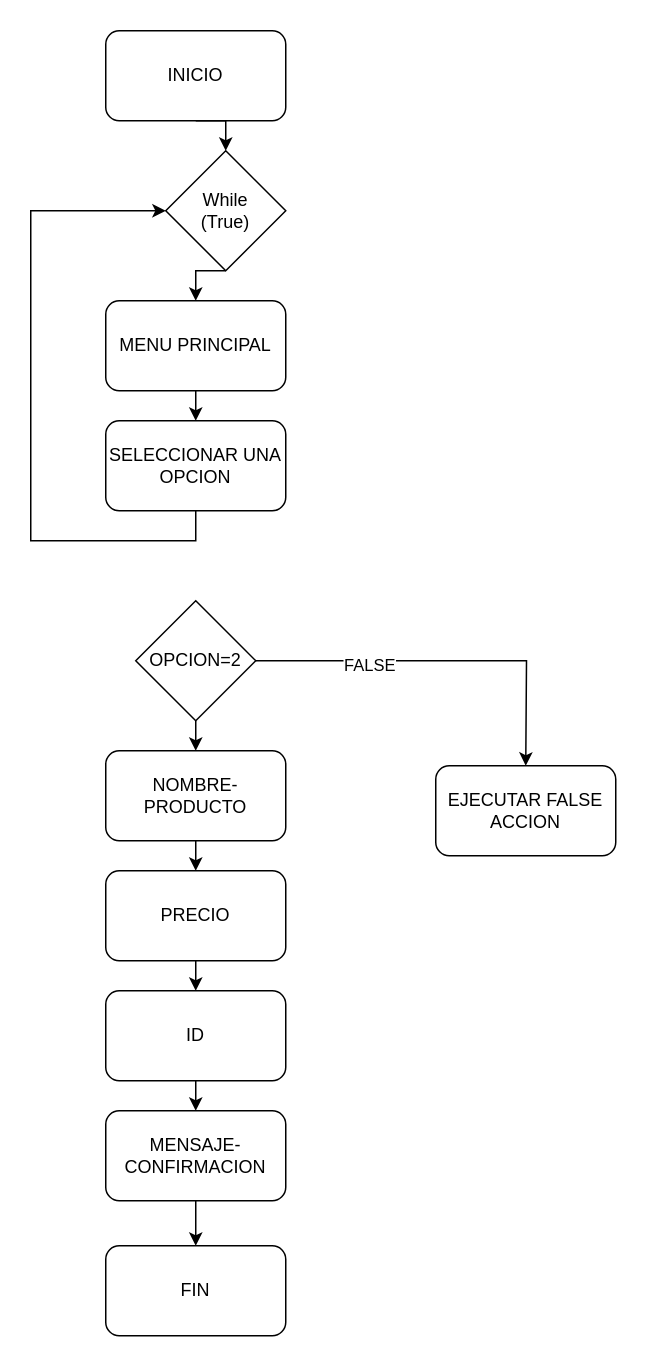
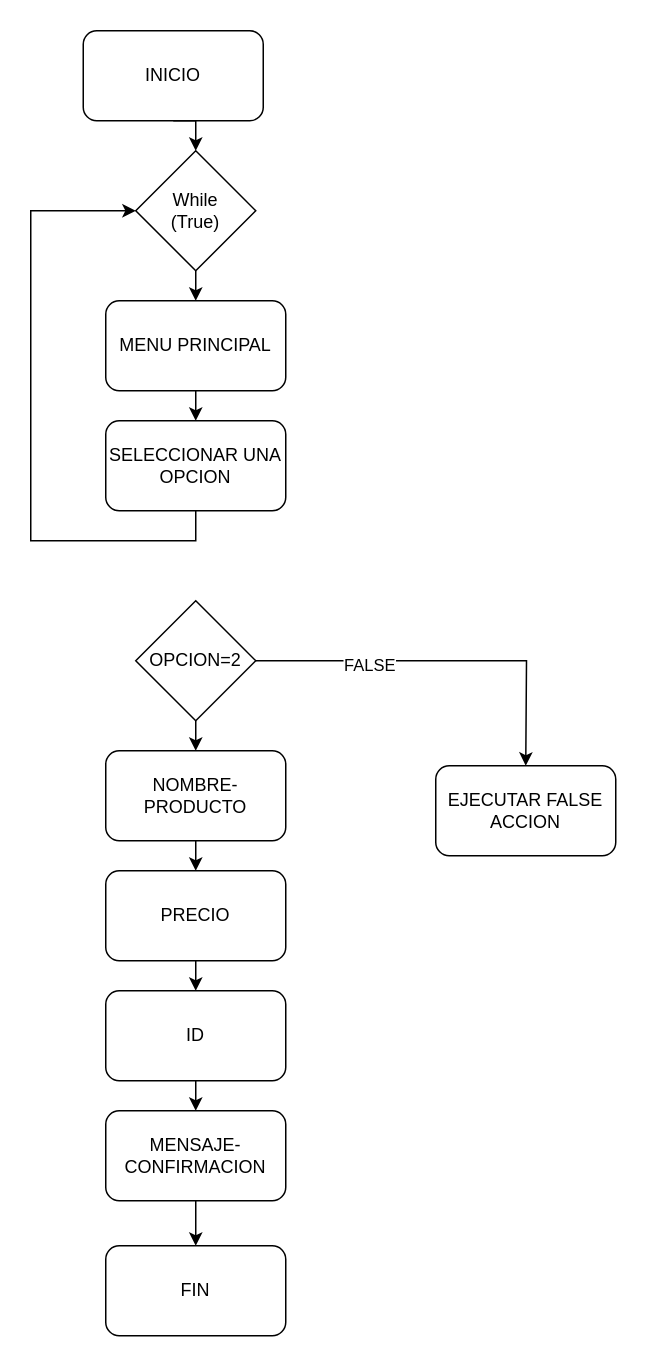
node "INICIO": moved (196, 76) -> (173, 76)
node "While (True)": moved (226, 211) -> (196, 211)
